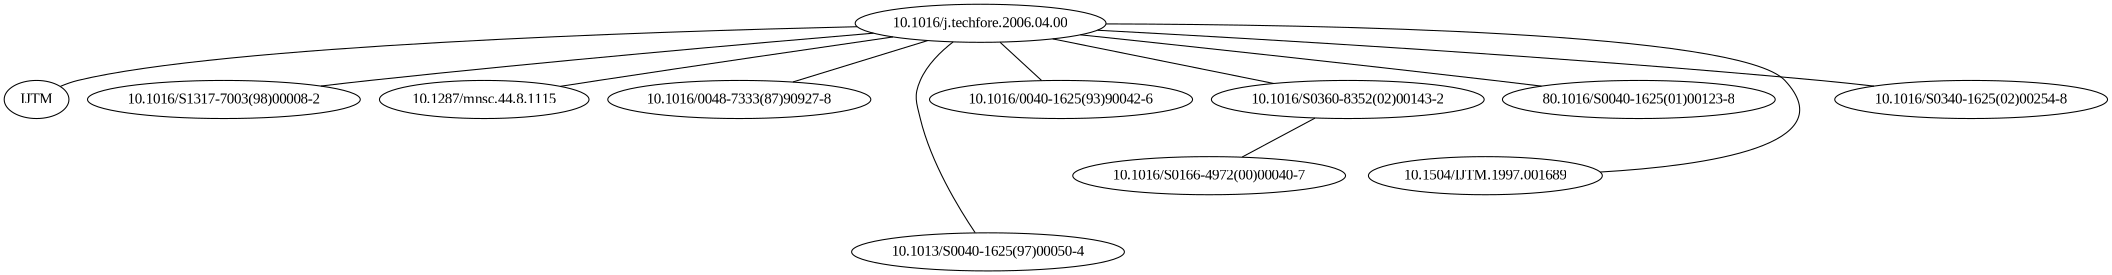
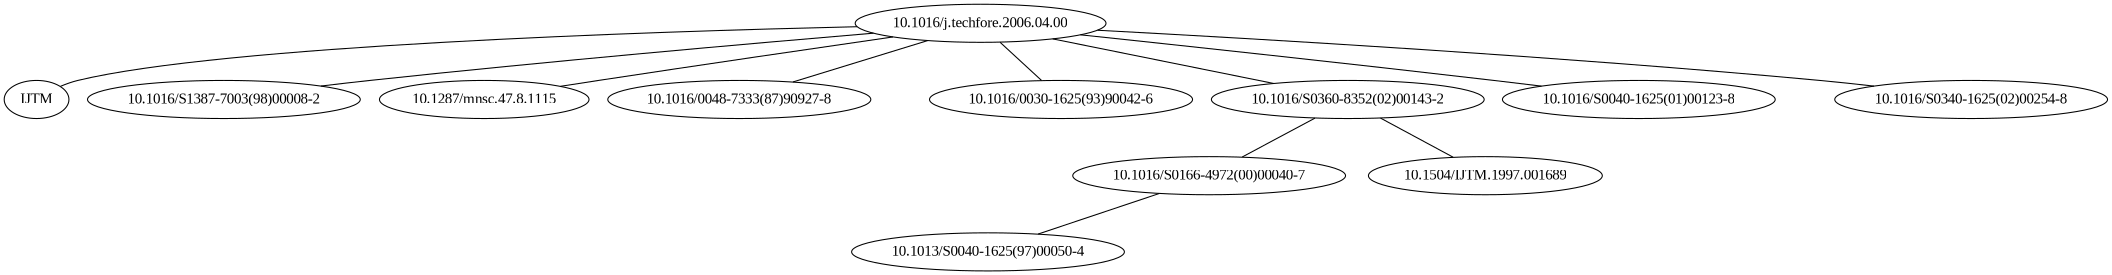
edge "10.1016/j.techfore.2006.04.00" -- "10.1504/IJTM.1997.001689": now "10.1016/S0360-8352(02)00143-2" -- "10.1504/IJTM.1997.001689"
node "10.1016/S1317-7003(98)00008-2": label "10.1016/S1317-7003(98)00008-2" -> "10.1016/S1387-7003(98)00008-2"
node "10.1287/mnsc.44.8.1115": label "10.1287/mnsc.44.8.1115" -> "10.1287/mnsc.47.8.1115"
node "10.1016/0040-1625(93)90042-6": label "10.1016/0040-1625(93)90042-6" -> "10.1016/0030-1625(93)90042-6"
node "80.1016/S0040-1625(01)00123-8": label "80.1016/S0040-1625(01)00123-8" -> "10.1016/S0040-1625(01)00123-8"
edge "10.1016/j.techfore.2006.04.00" -- "10.1013/S0040-1625(97)00050-4": now "10.1016/S0166-4972(00)00040-7" -- "10.1013/S0040-1625(97)00050-4"
